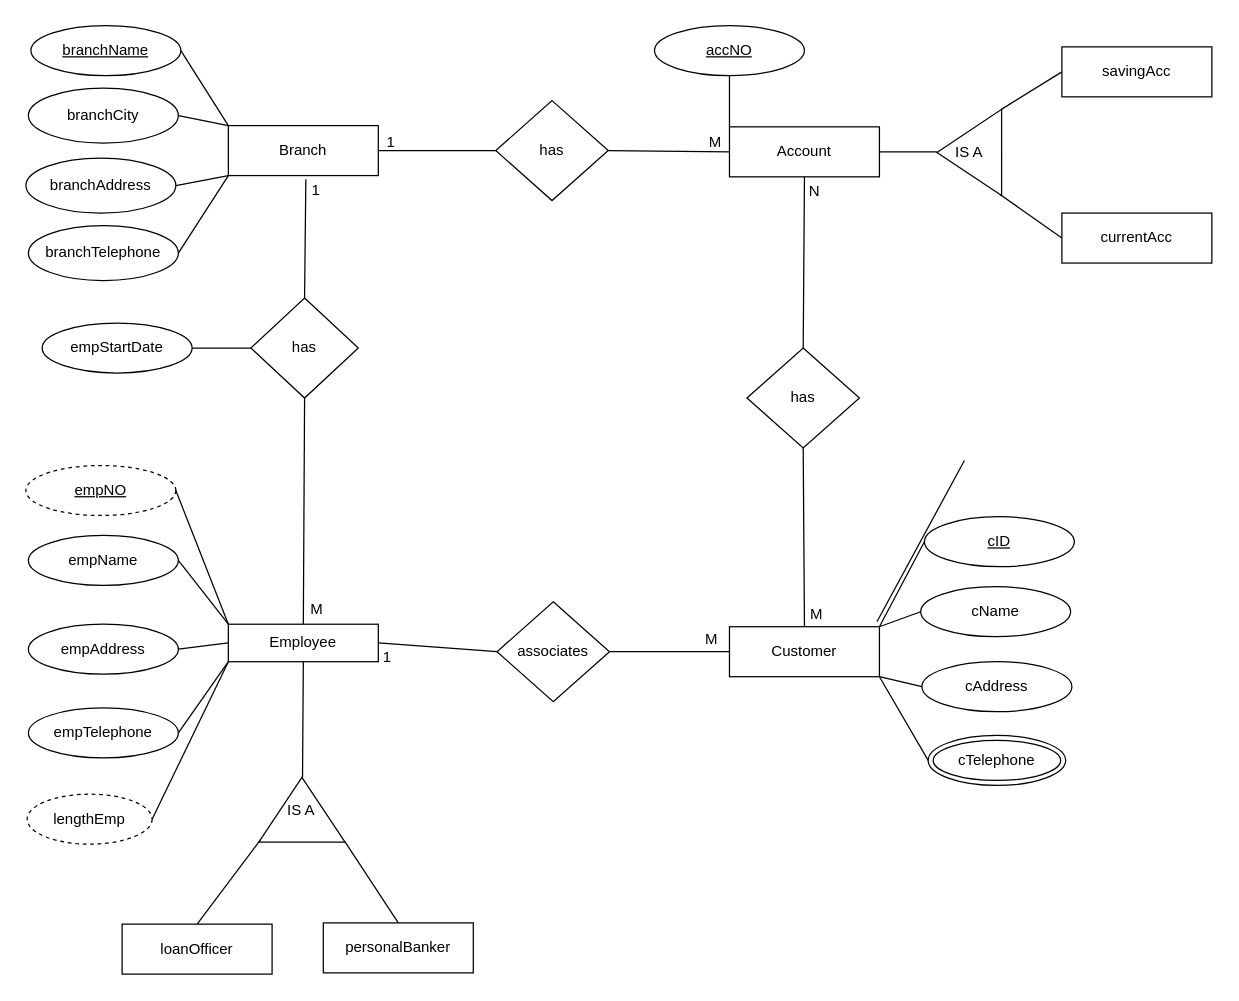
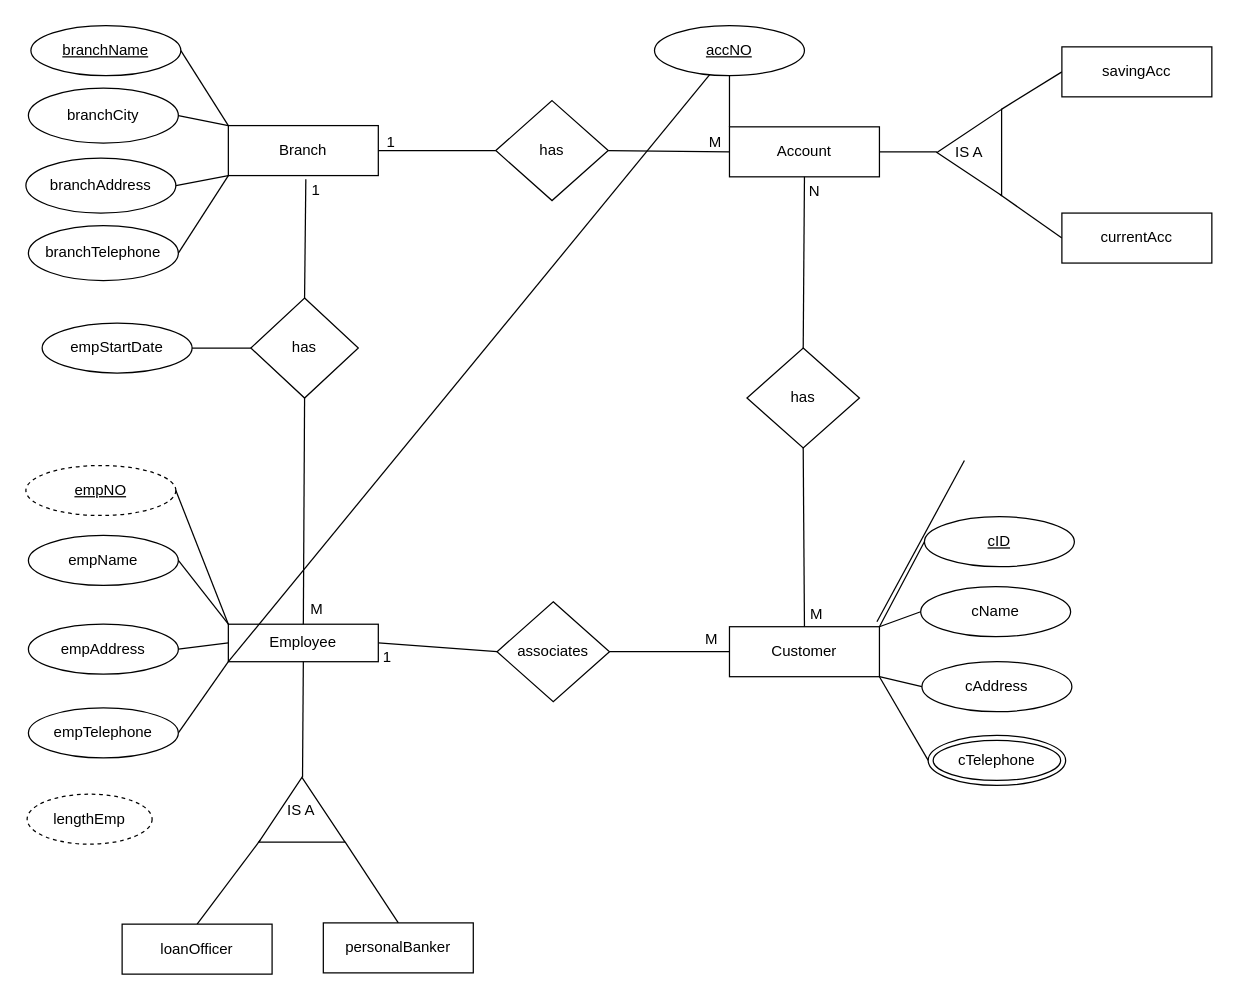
edge "Employee" -- "lengthEmp": now "Employee" -- "accNO"
